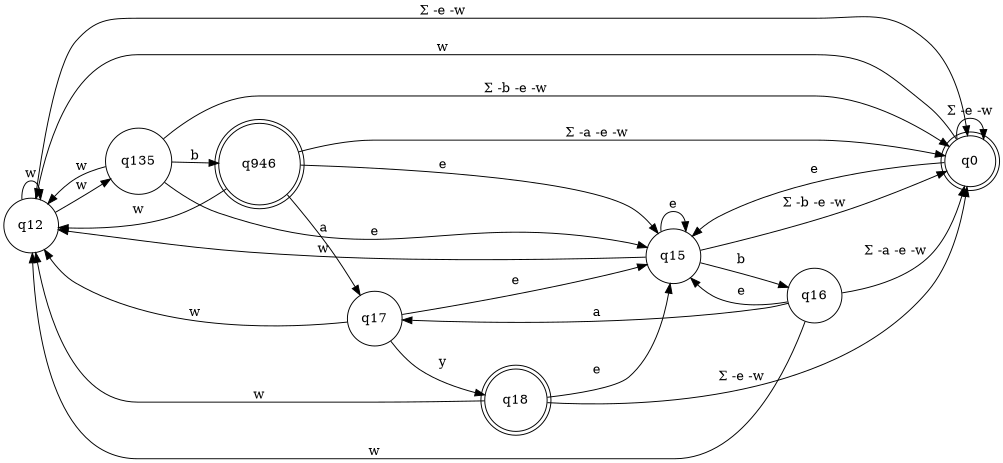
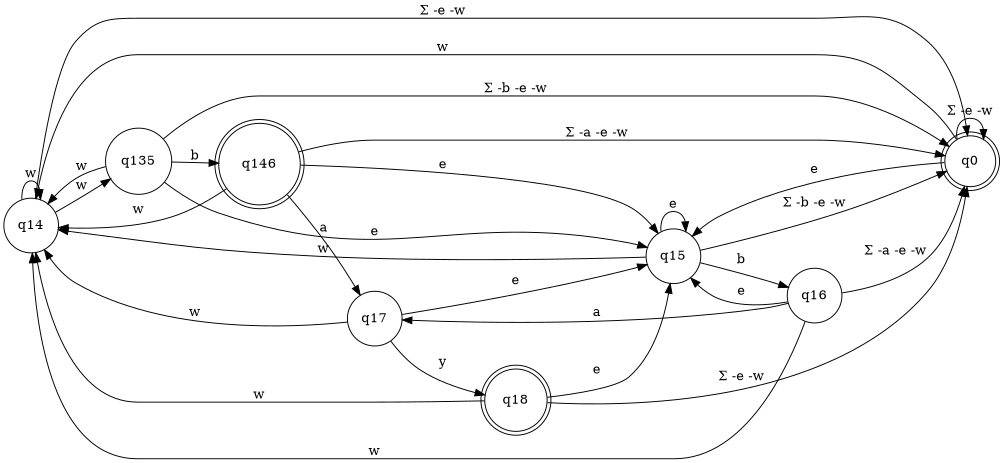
node "q946": label "q946" -> "q146"
node "q12": label "q12" -> "q14"
